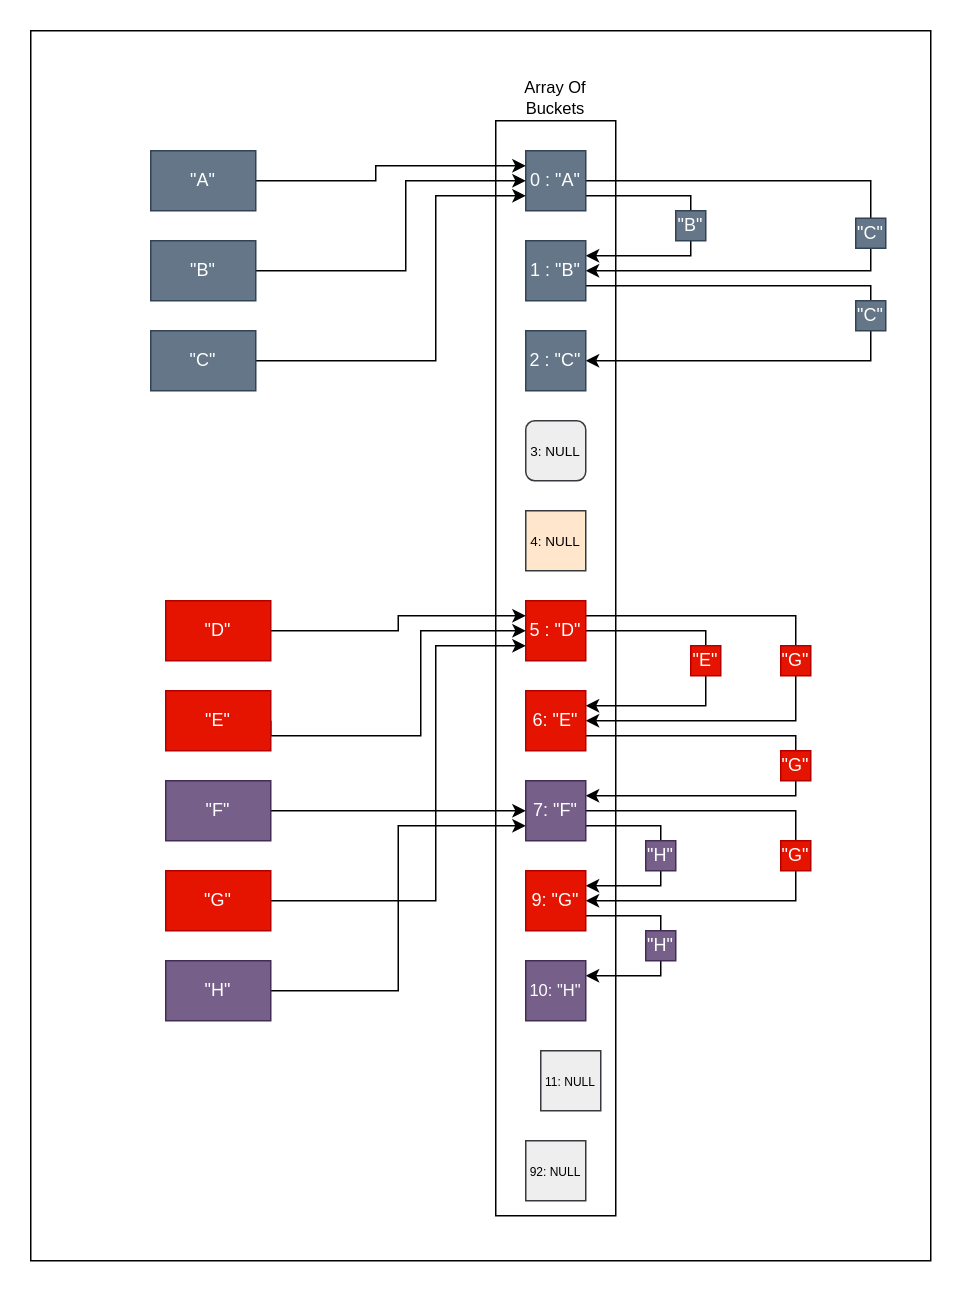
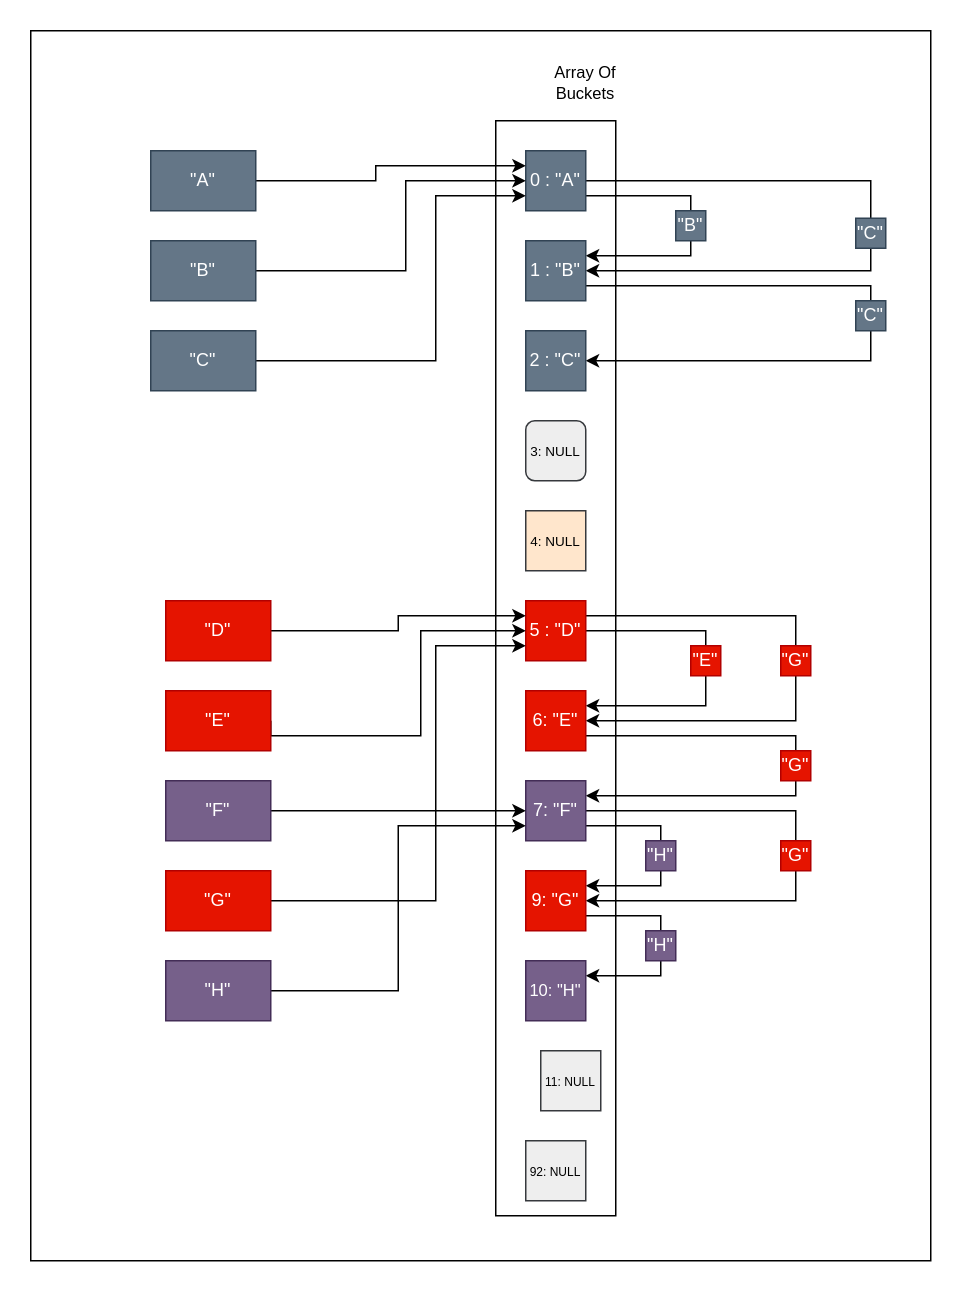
node "Array Of Buckets": moved (556, 98) -> (586, 83)
